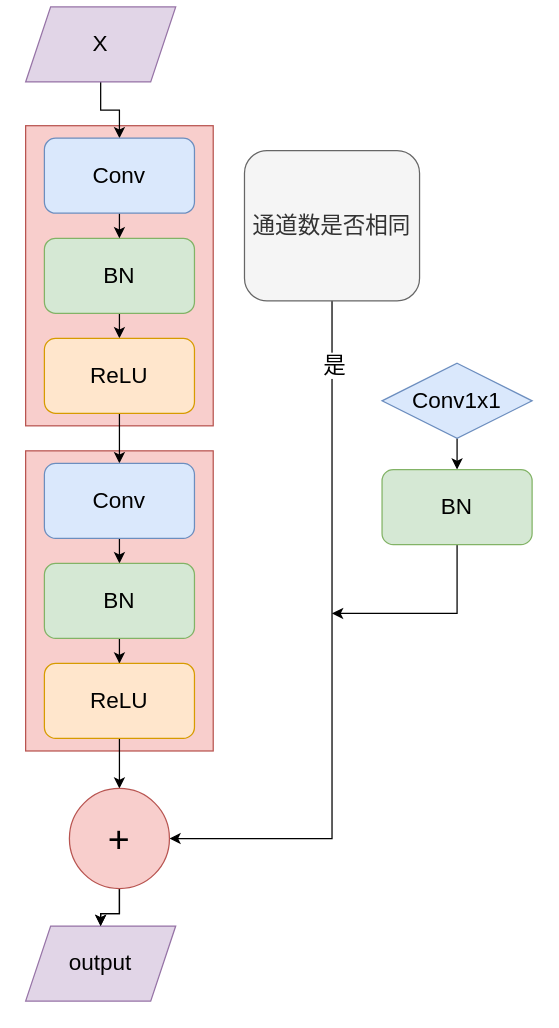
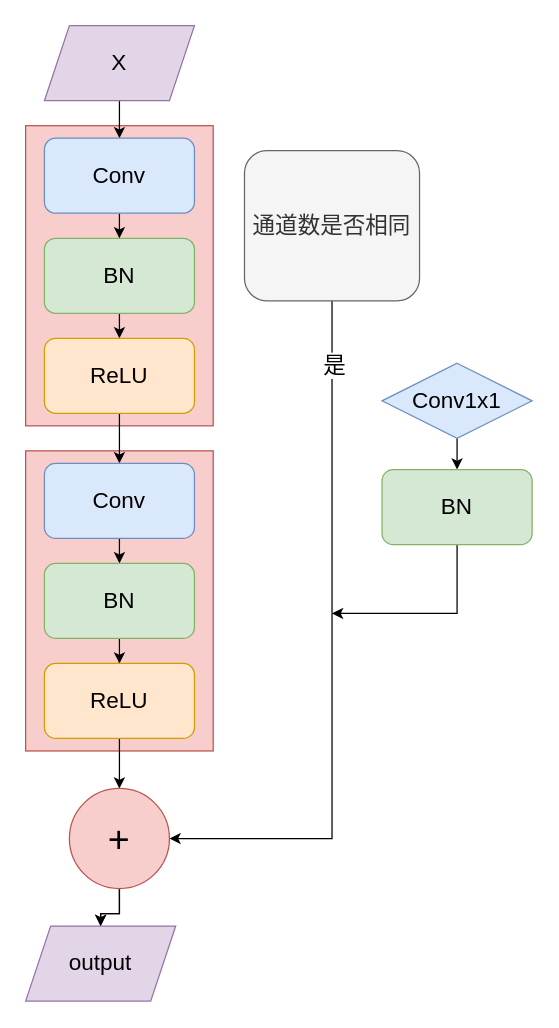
node "X": moved (101, 44) -> (119, 63)
